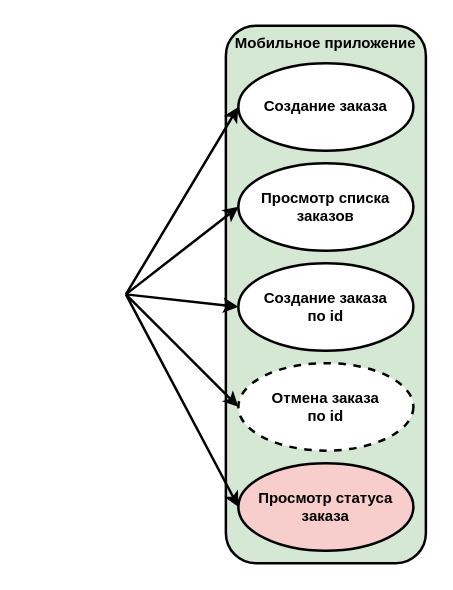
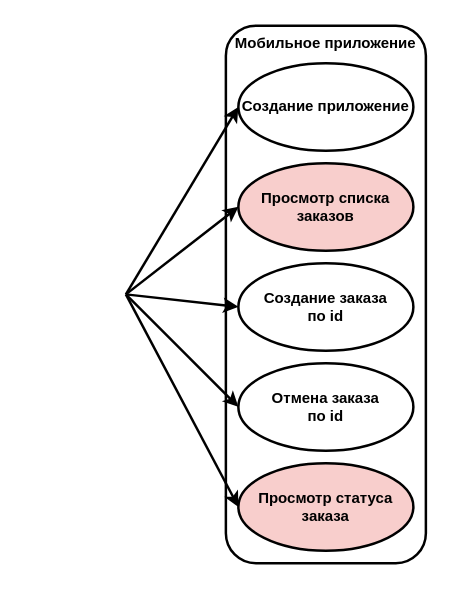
node "Мобильное приложение": fillcolor #d5e8d4 -> #ffffff
node "Создание заказа": label "Создание заказа" -> "Создание приложение"
node "Просмотр списка заказов": fillcolor #ffffff -> #f8cecc
node "Отмена заказа по id": style dashed -> solid
